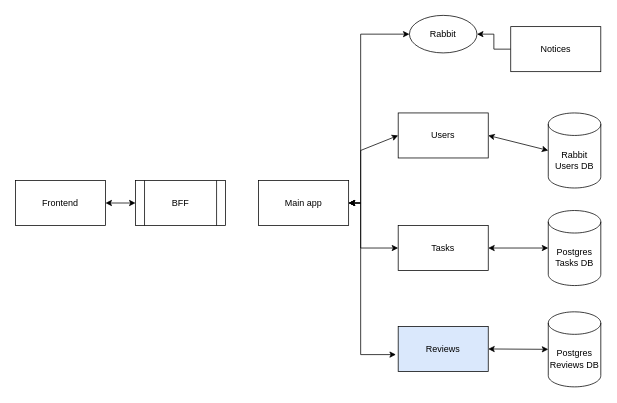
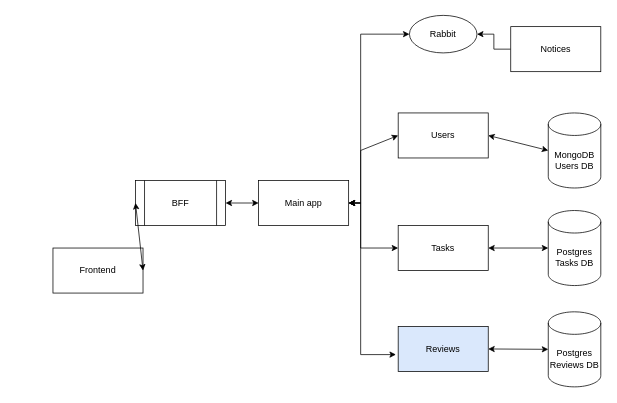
node "Rabbit Users DB": label "Rabbit Users DB" -> "MongoDB Users DB"
node "Frontend": moved (60, 203) -> (98, 270)
edge "BFF" -- "Main app": added
